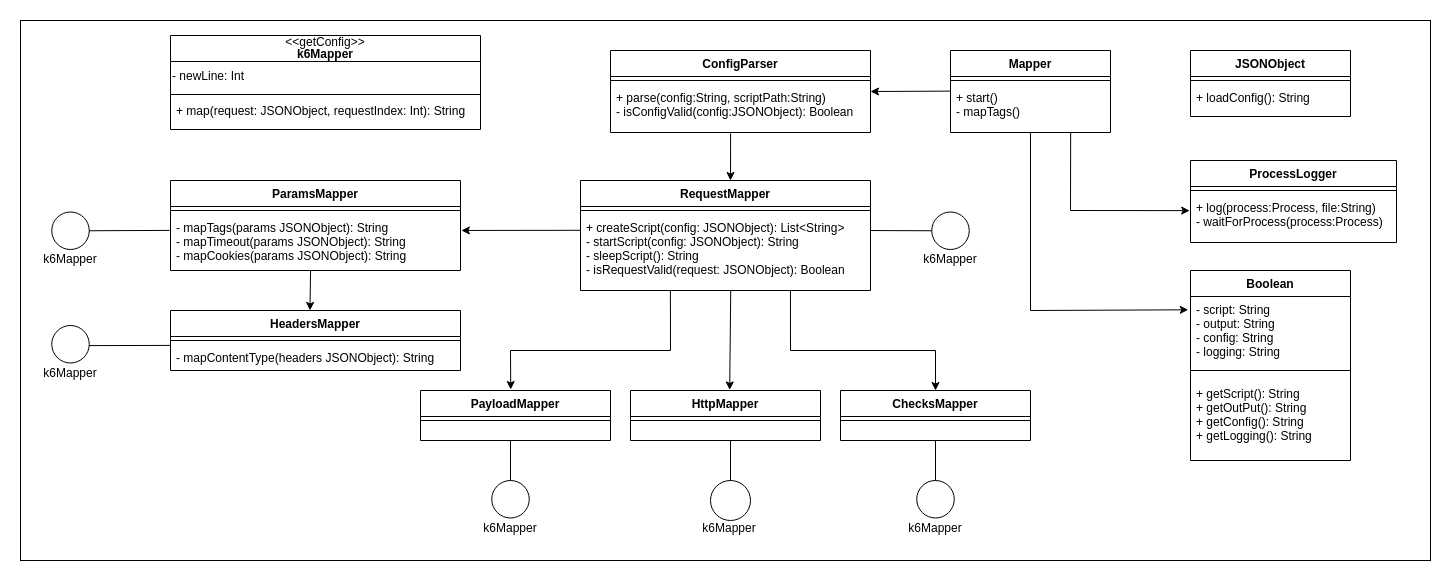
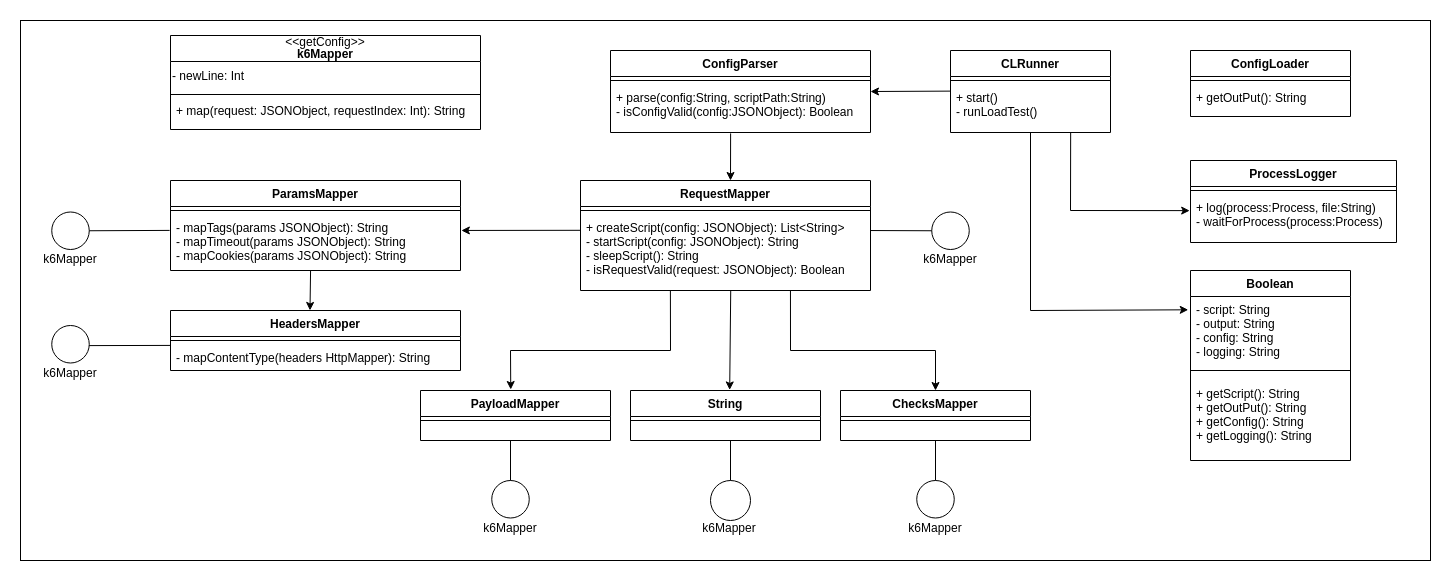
node "Mapper": label "Mapper" -> "CLRunner"
node "JSONObject": label "JSONObject" -> "ConfigLoader"
node "+ start() - mapTags()": label "+ start() - mapTags()" -> "+ start() - runLoadTest()"
node "+ loadConfig(): String": label "+ loadConfig(): String" -> "+ getOutPut(): String"
node "- mapContentType(headers JSONObject): String": label "- mapContentType(headers JSONObject): String" -> "- mapContentType(headers HttpMapper): String"
node "HttpMapper": label "HttpMapper" -> "String"
